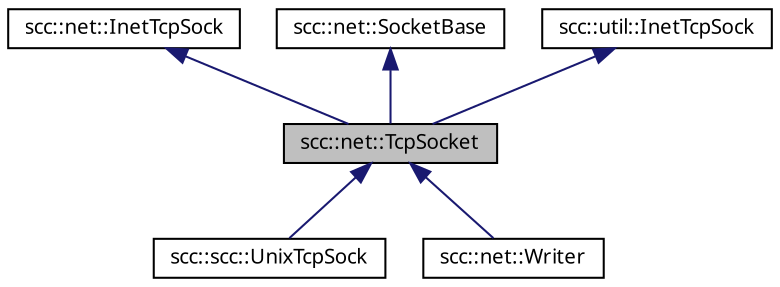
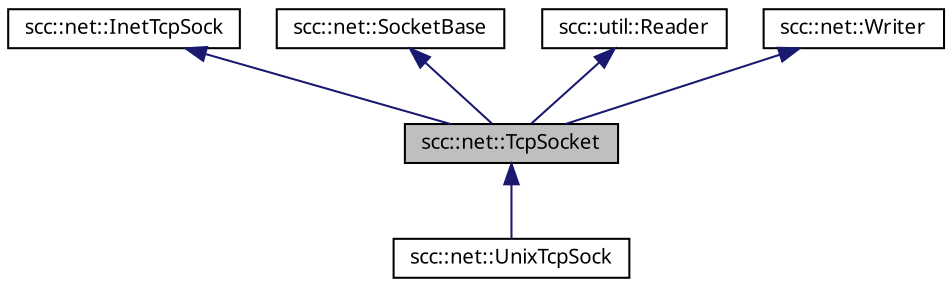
node "scc::util::InetTcpSock": label "scc::util::InetTcpSock" -> "scc::util::Reader"
edge "scc::net::Writer" -> "scc::net::TcpSocket": reversed
node "scc::scc::UnixTcpSock": label "scc::scc::UnixTcpSock" -> "scc::net::UnixTcpSock"
